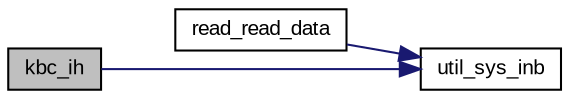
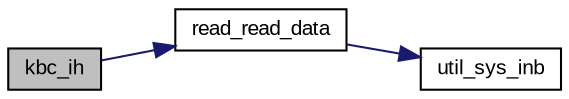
edge "kbc_ih" -> "util_sys_inb": now "kbc_ih" -> "read_read_data"
